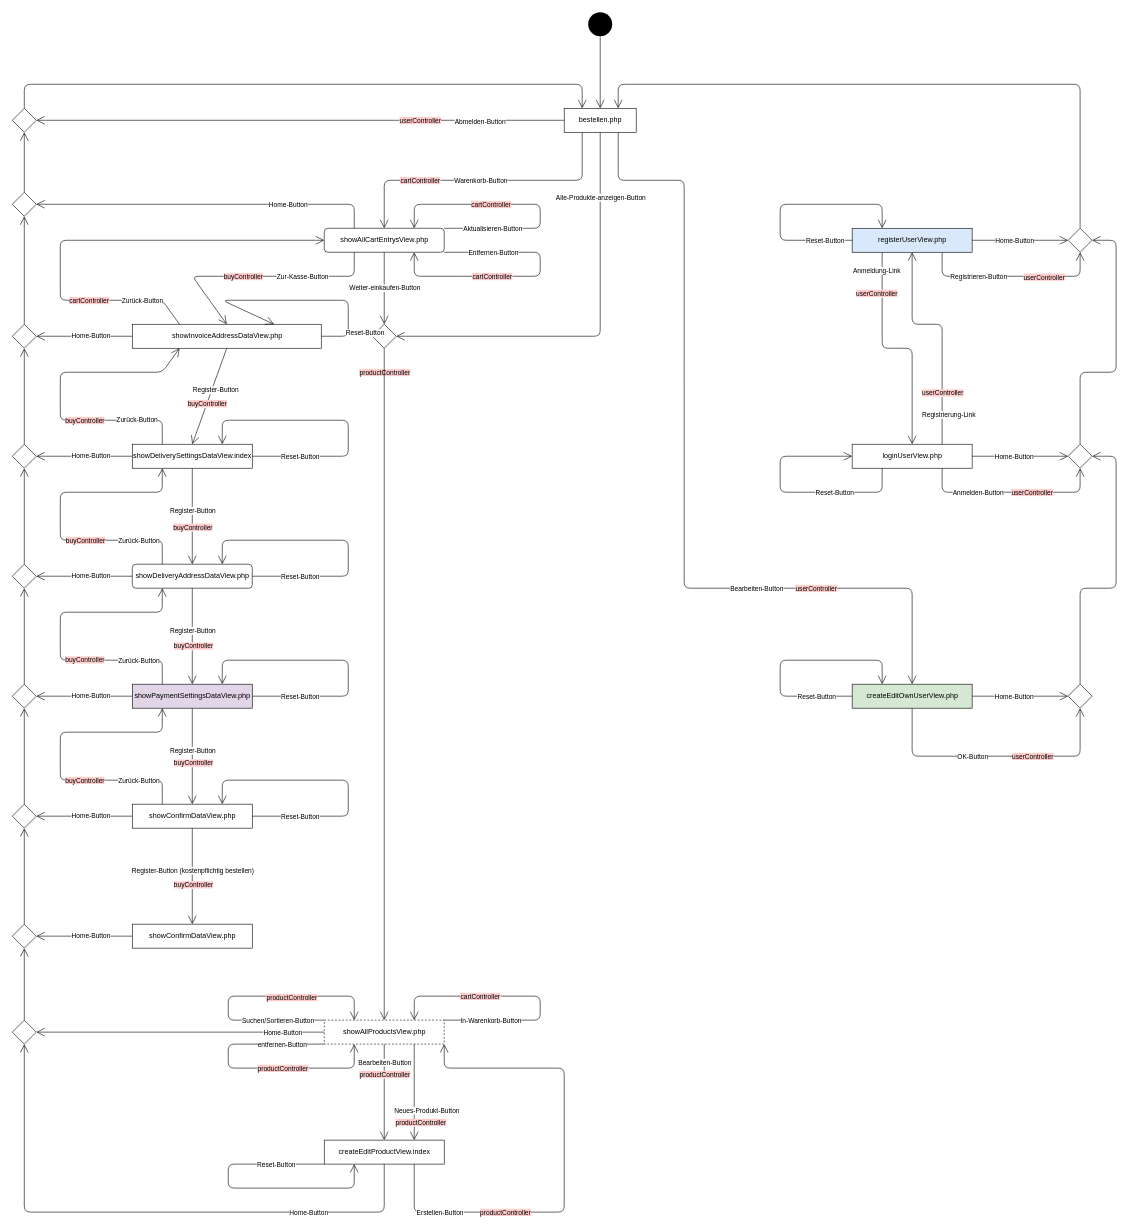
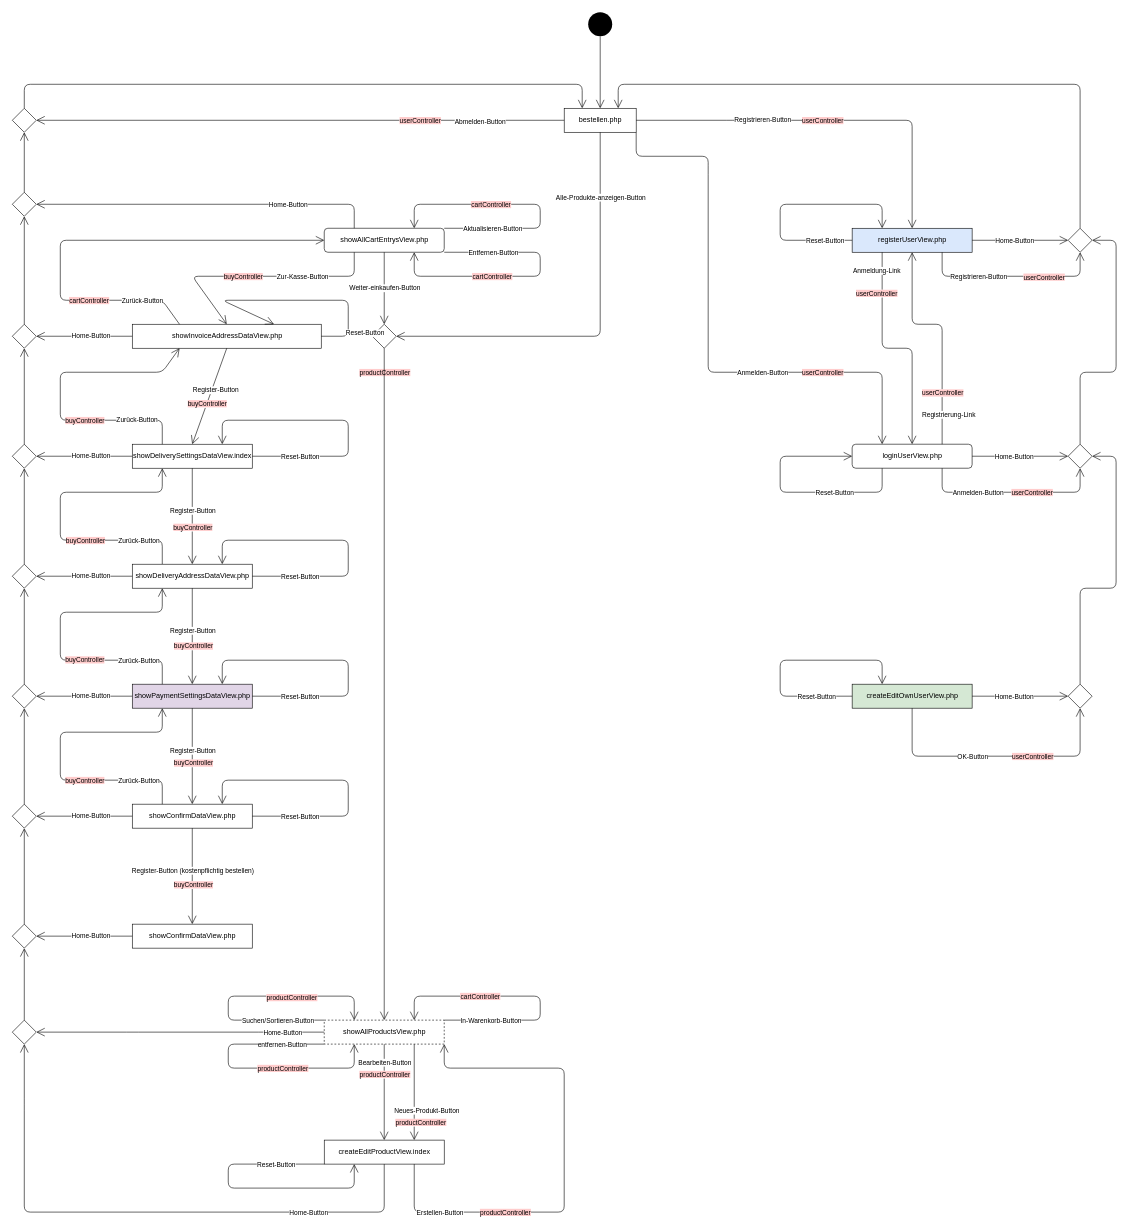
edge "bestellen.php" -> "registerUserView.php": added, labels "userController", "Registrieren-Button"
edge "bestellen.php" -> "loginUserView.php": added, labels "userController", "Anmelden-Button"
edge "bestellen.php" -> "showAllCartEntrysView.php": removed, labels "Warenkorb-Button", "cartController"
edge "bestellen.php" -> "createEditOwnUserView.php": removed, labels "userController", "Bearbeiten-Button"
node "loginUserView.php": shape rectangle -> rounded rectangle
node "showDeliveryAddressDataView.php": shape rounded rectangle -> rectangle
